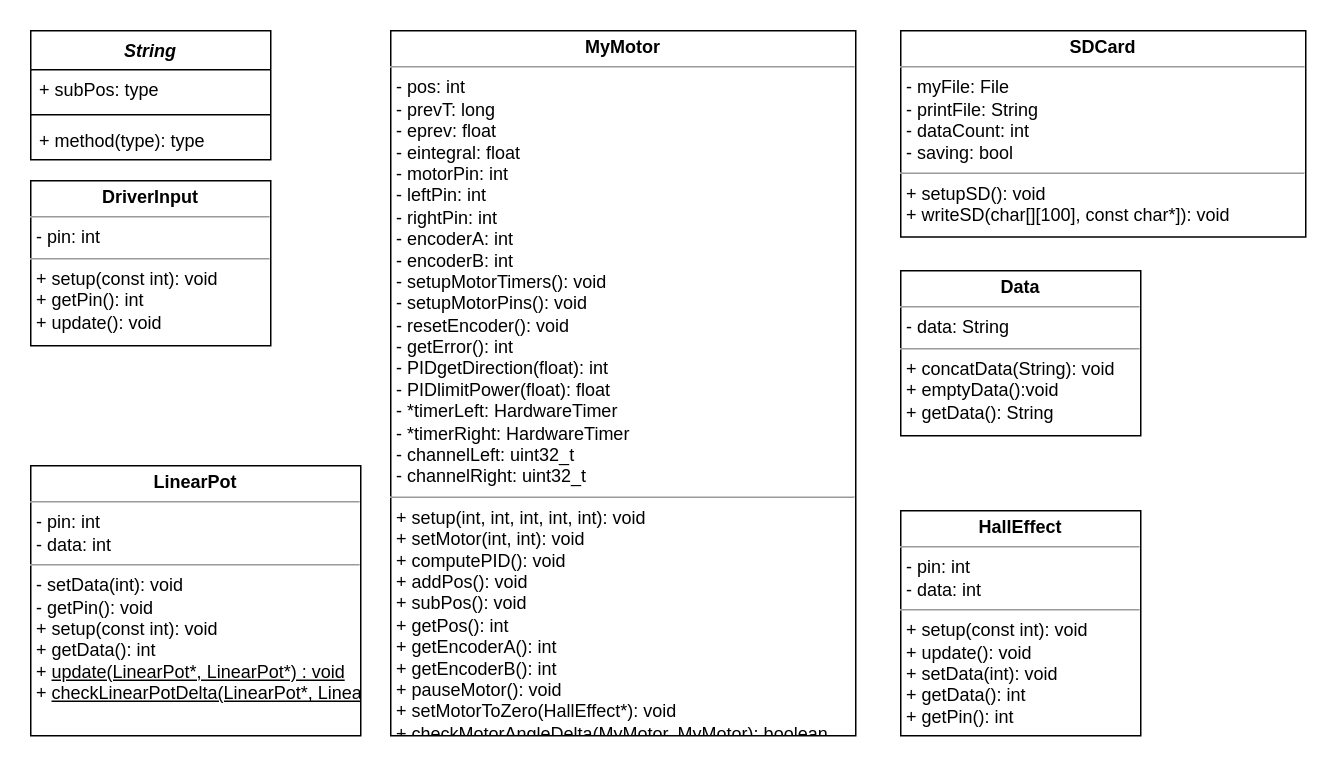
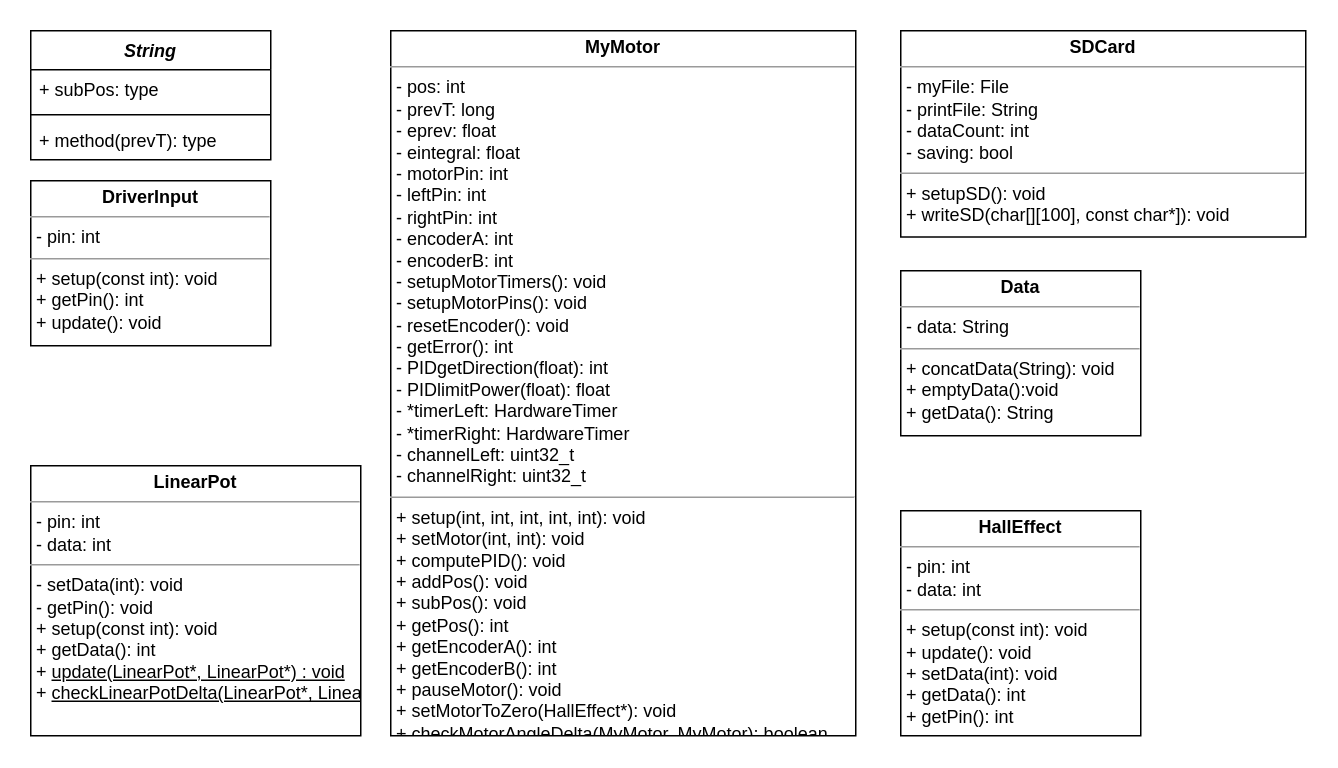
node "+ method(type): type": label "+ method(type): type" -> "+ method(prevT): type"
